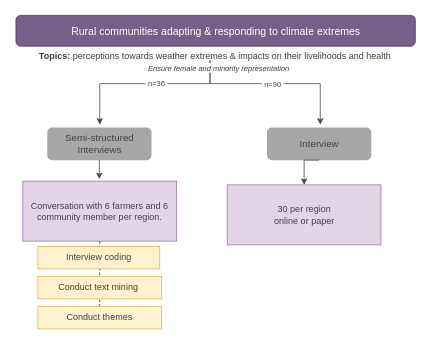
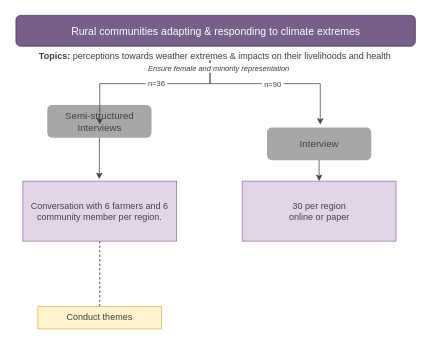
node "Semi-structured Interviews": moved (99, 144) -> (99, 121)
node "30 per region online or paper": moved (304, 215) -> (319, 211)
node "Interview coding": removed
node "Conduct text mining": removed
